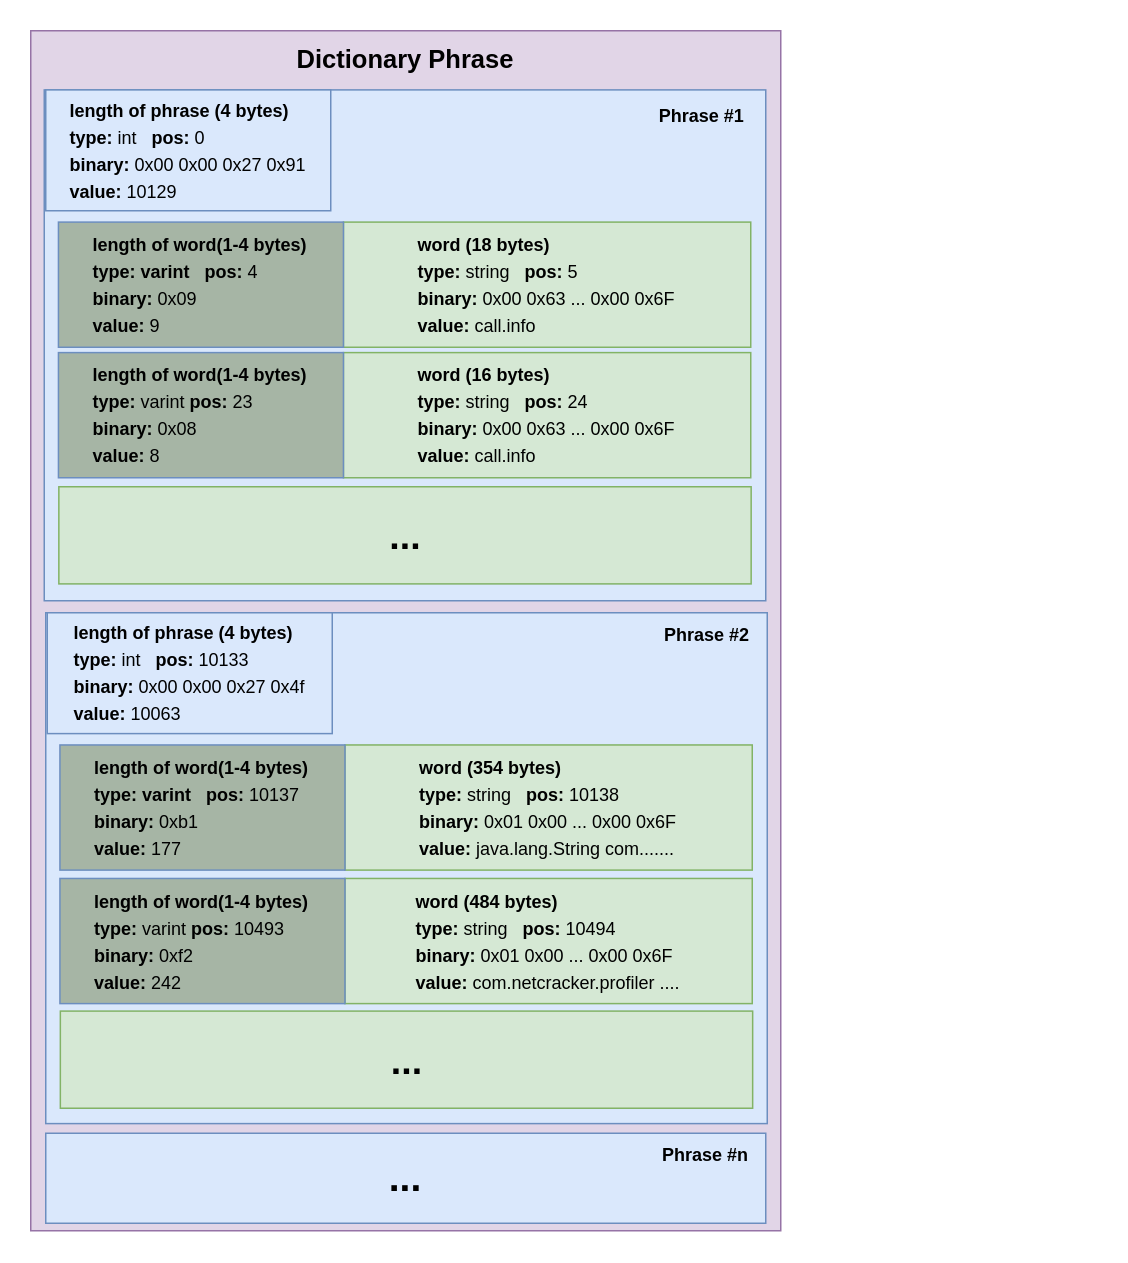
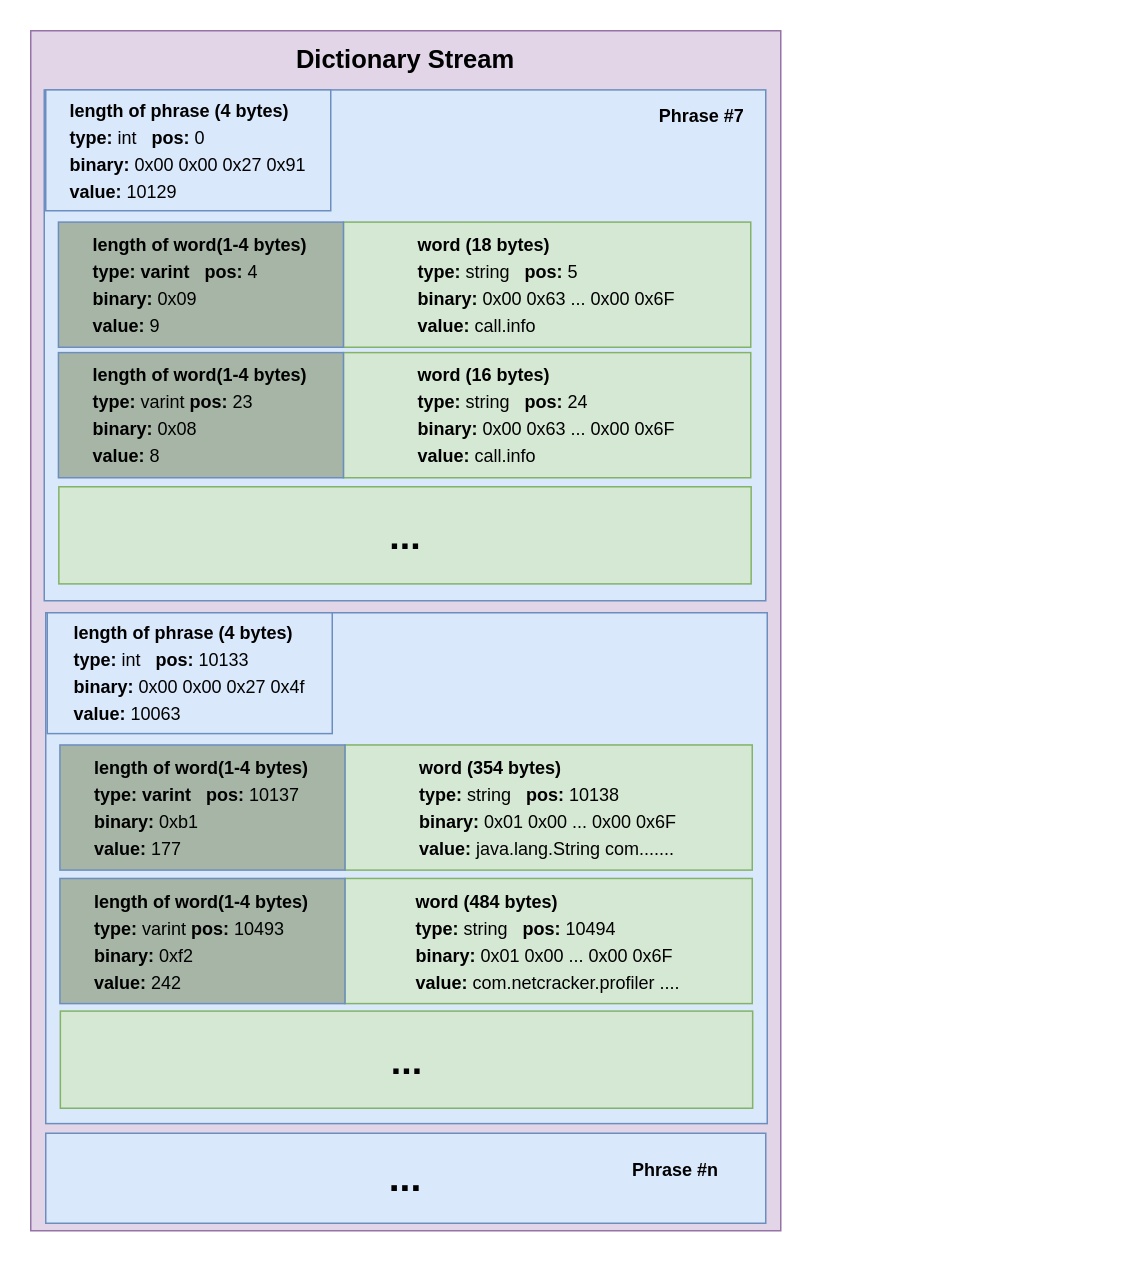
node "Dictionary Phrase": label "Dictionary Phrase" -> "Dictionary Stream"
node "Phrase #1": label "Phrase #1" -> "Phrase #7"
node "Phrase #2": removed
node "Phrase #n": moved (706, 1156) -> (676, 1171)
